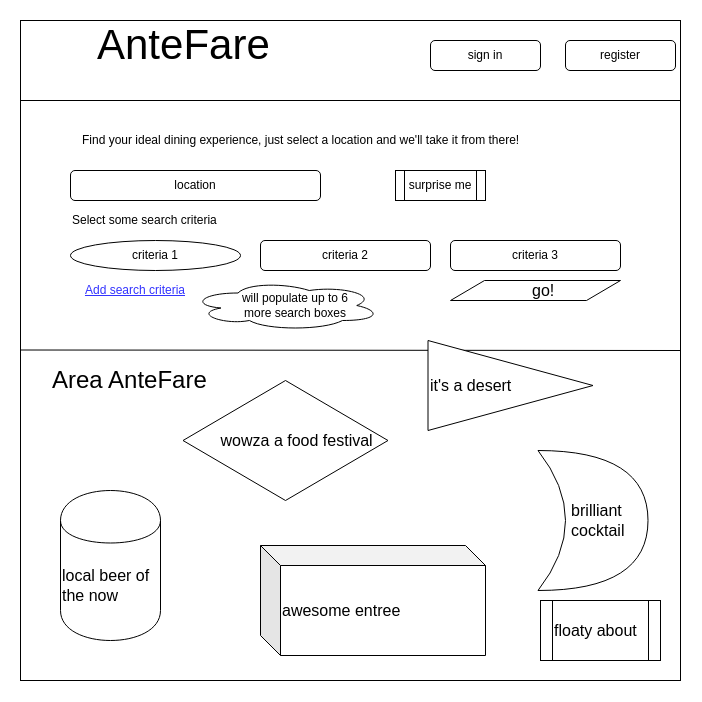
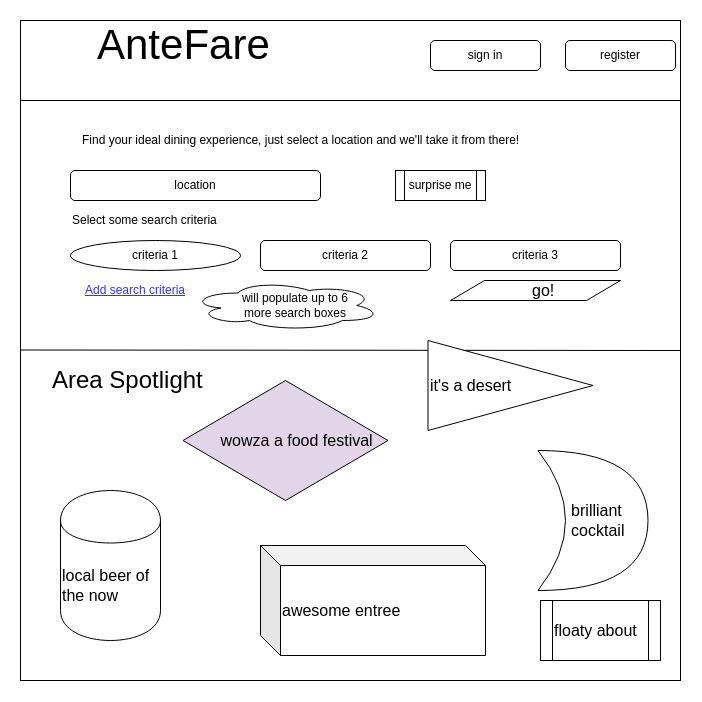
node "Area AnteFare": label "Area AnteFare" -> "Area Spotlight"
node "wowza a food festival": fillcolor #ffffff -> #e1d5e7
